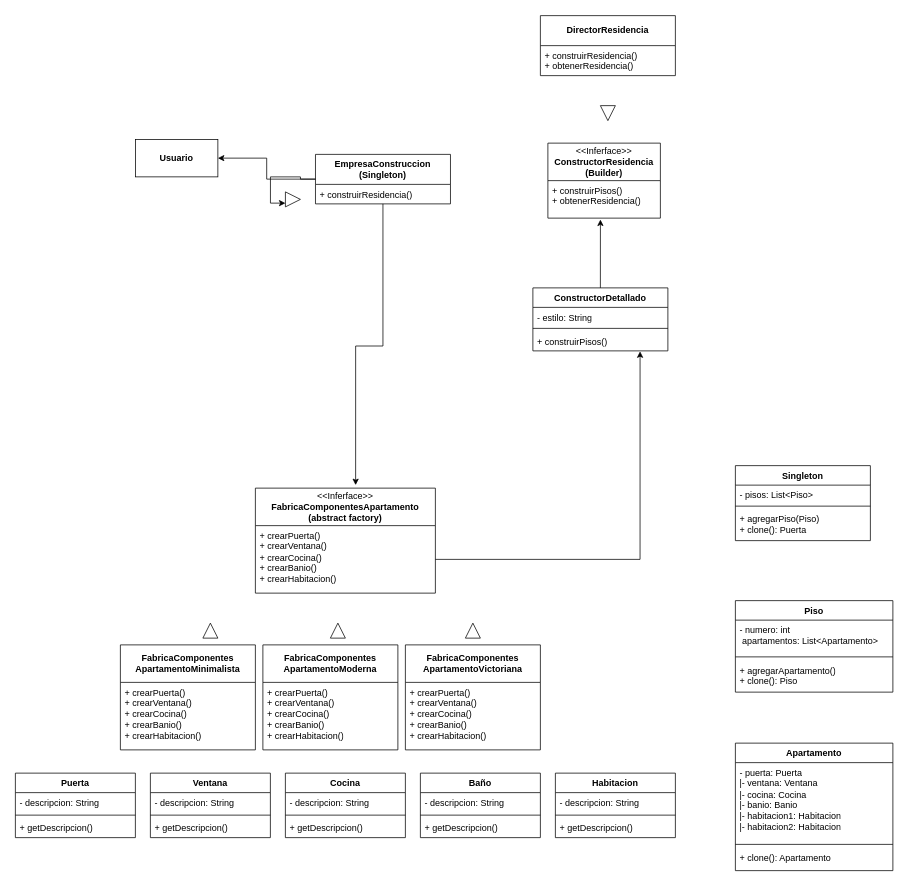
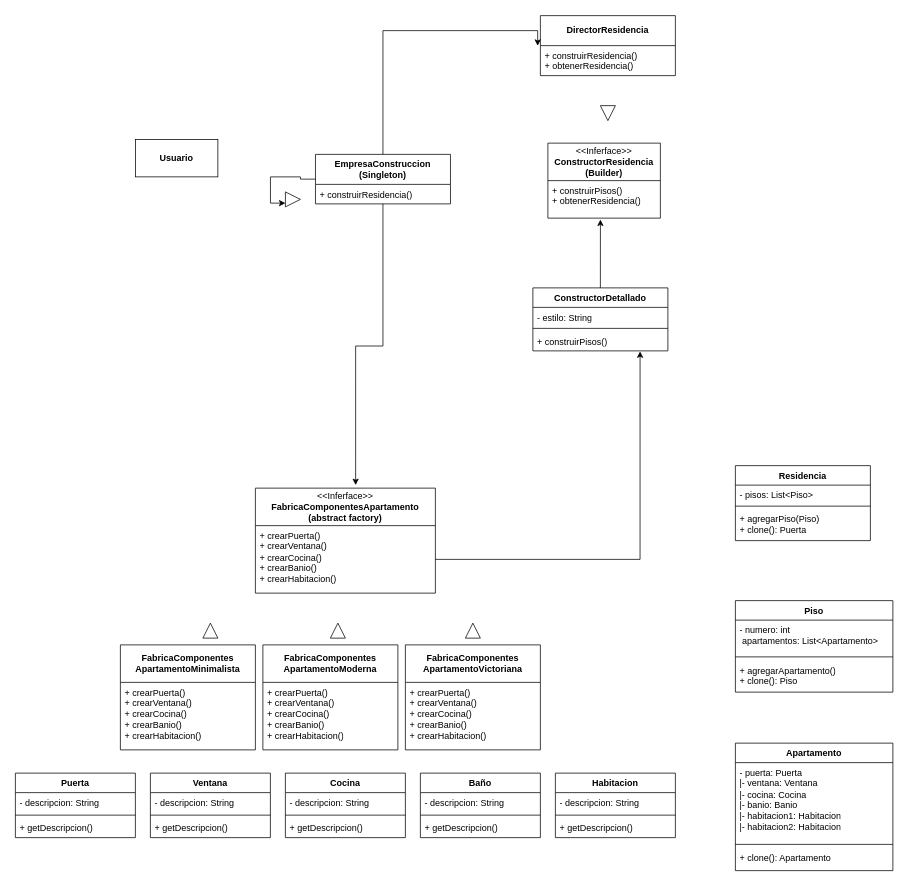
edge "EmpresaConstruccion (Singleton)" -> "Usuario": now "EmpresaConstruccion (Singleton)" -> "+ construirResidencia() + obtenerResidencia()"
node "Singleton": label "Singleton" -> "Residencia"
